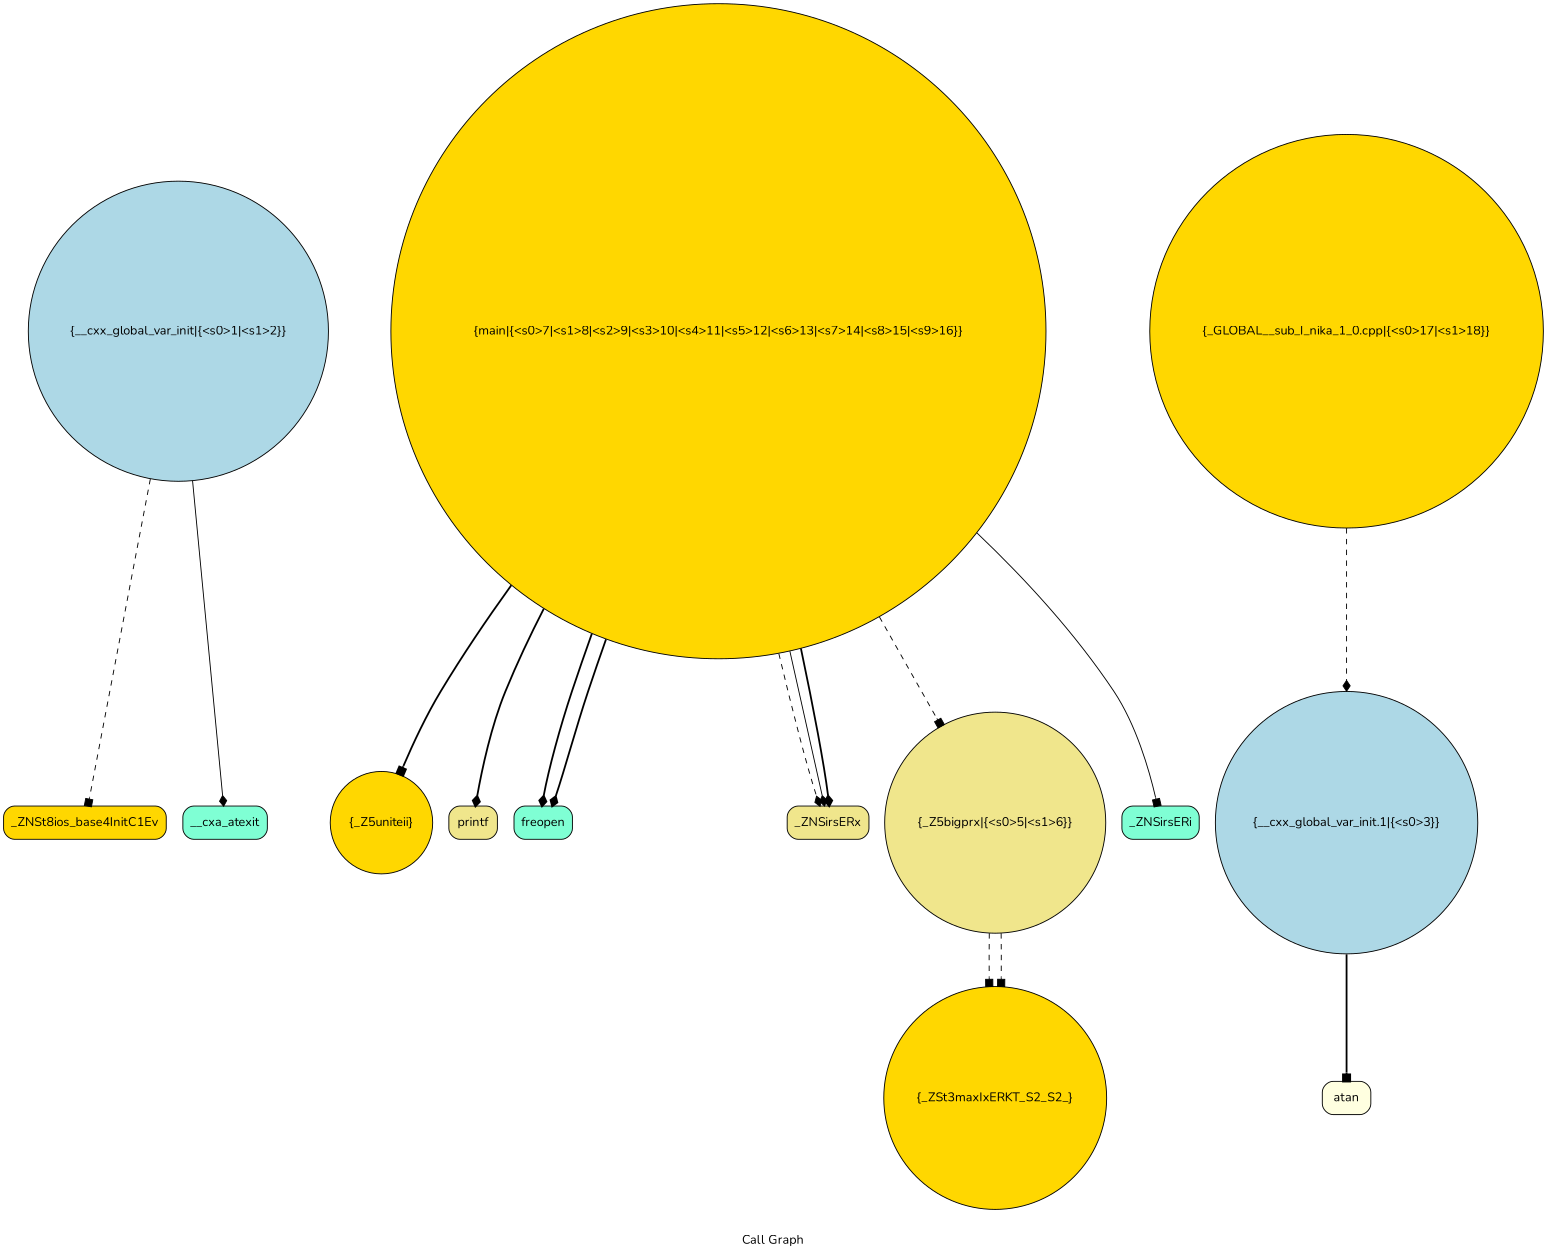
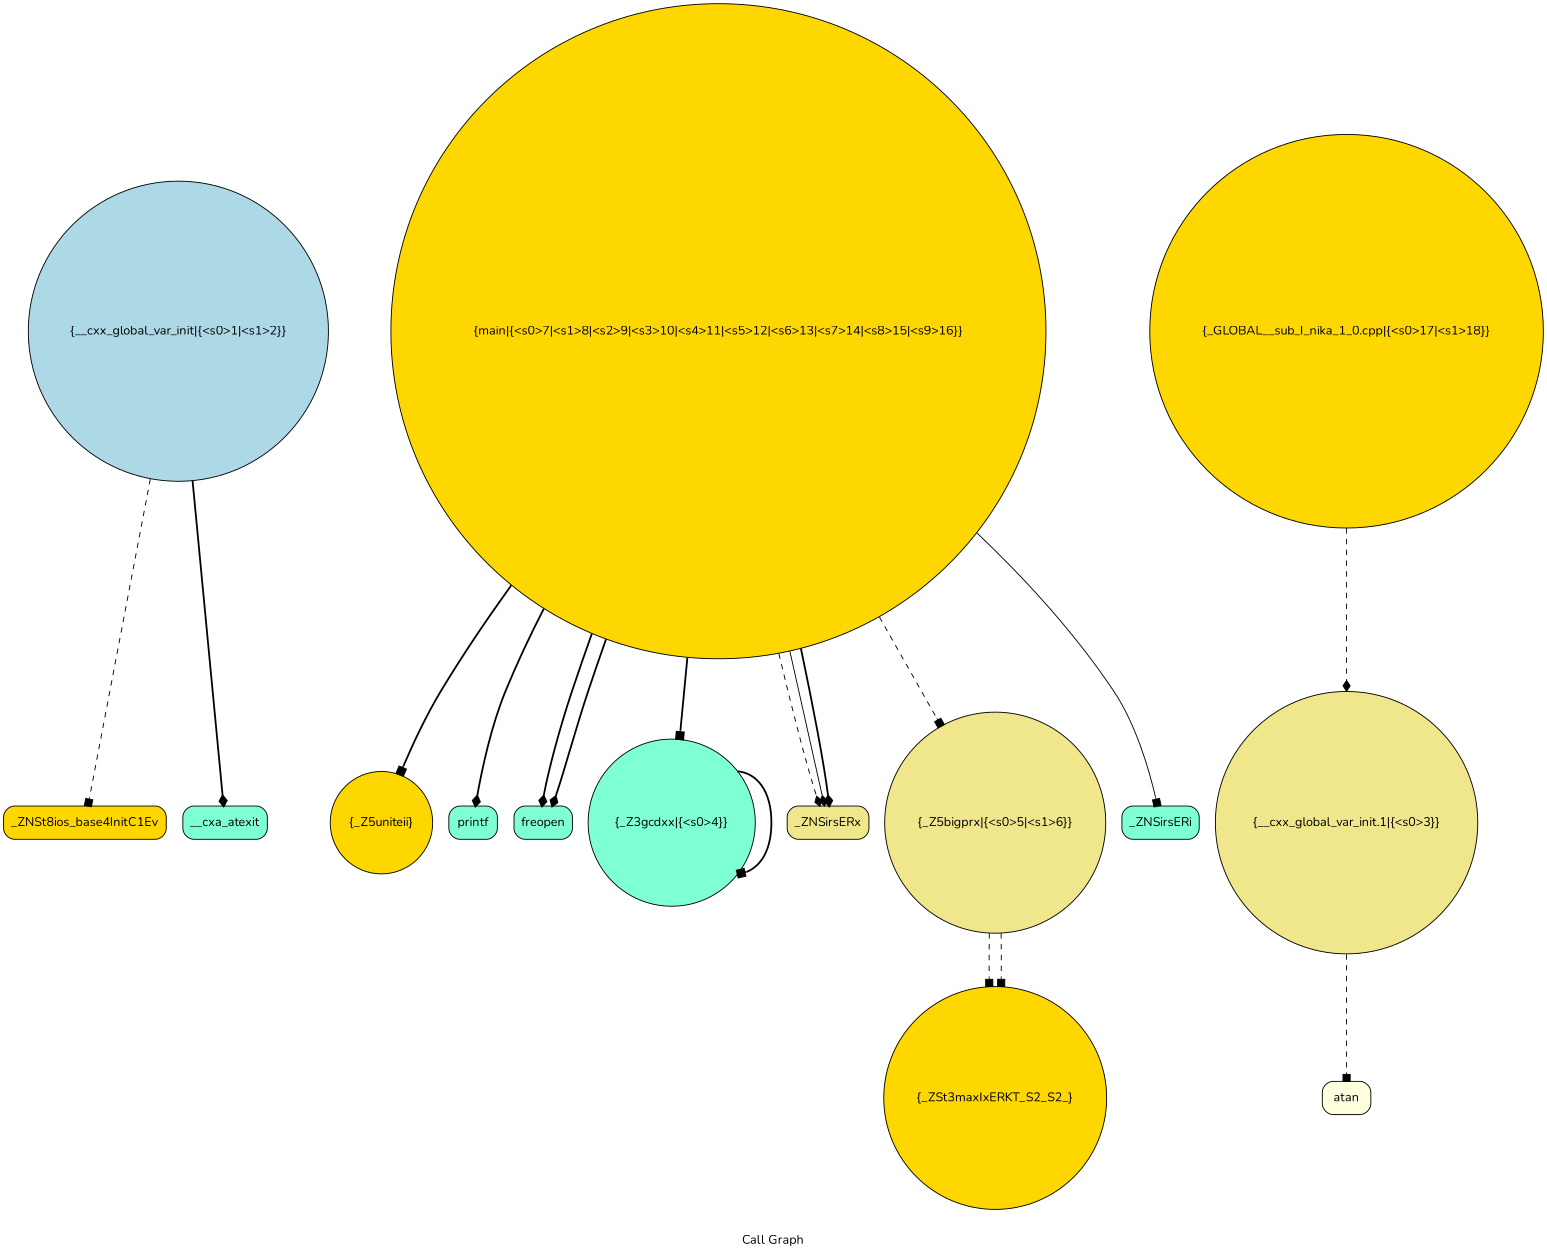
edge "{__cxx_global_var_init|{<s0>1|<s1>2}}" -> "__cxa_atexit": style solid -> bold
node "printf": fillcolor khaki -> aquamarine
node "{_Z3gcdxx|{<s0>4}}": added
node "{__cxx_global_var_init.1|{<s0>3}}": fillcolor lightblue -> khaki
edge "{__cxx_global_var_init.1|{<s0>3}}" -> "atan": style bold -> dashed
